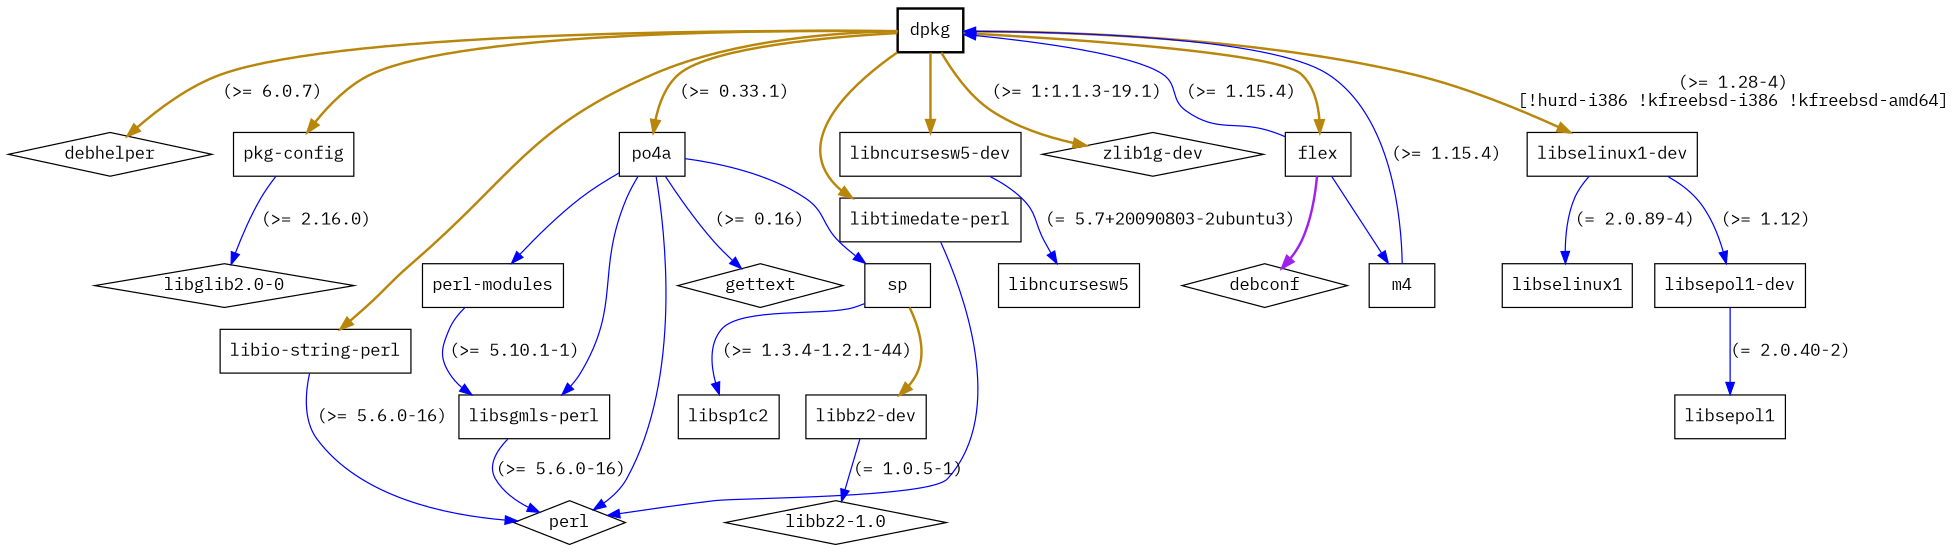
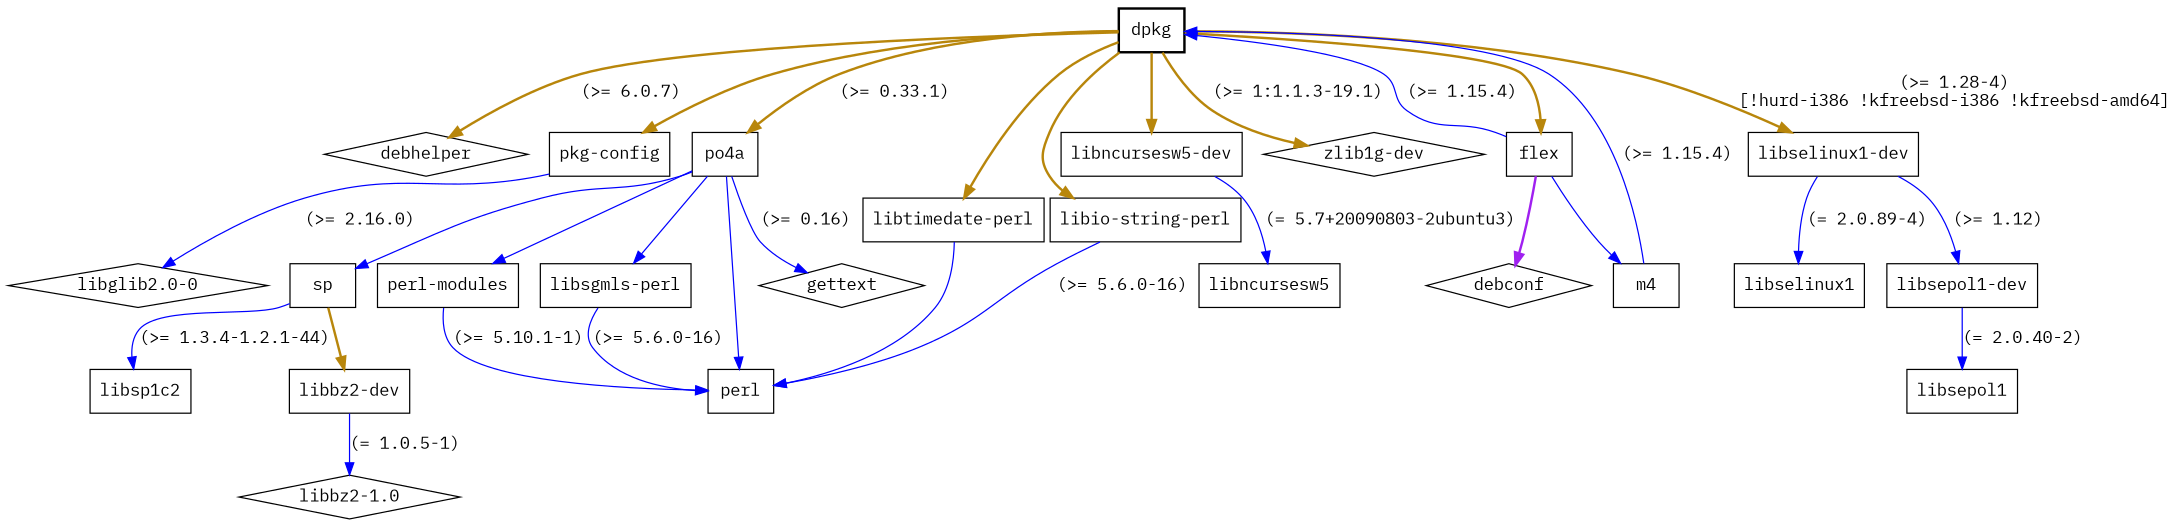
edge "perl-modules" -> "libsgmls-perl": now "perl-modules" -> "perl"
node "perl": shape diamond -> box
